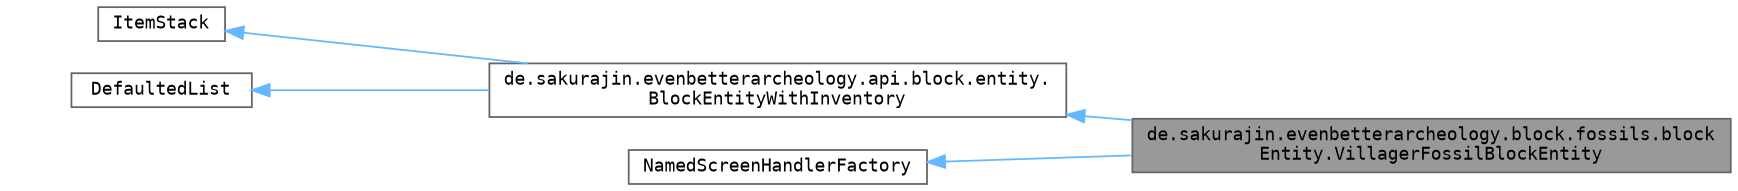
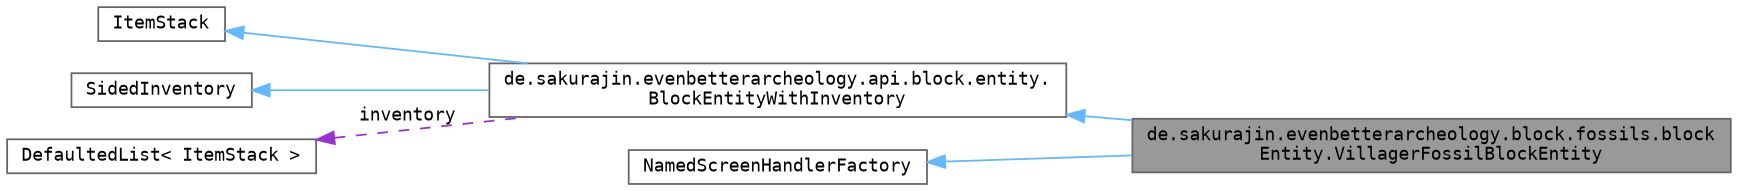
node "DefaultedList": label "DefaultedList" -> "SidedInventory"
node "DefaultedList< ItemStack >": added
